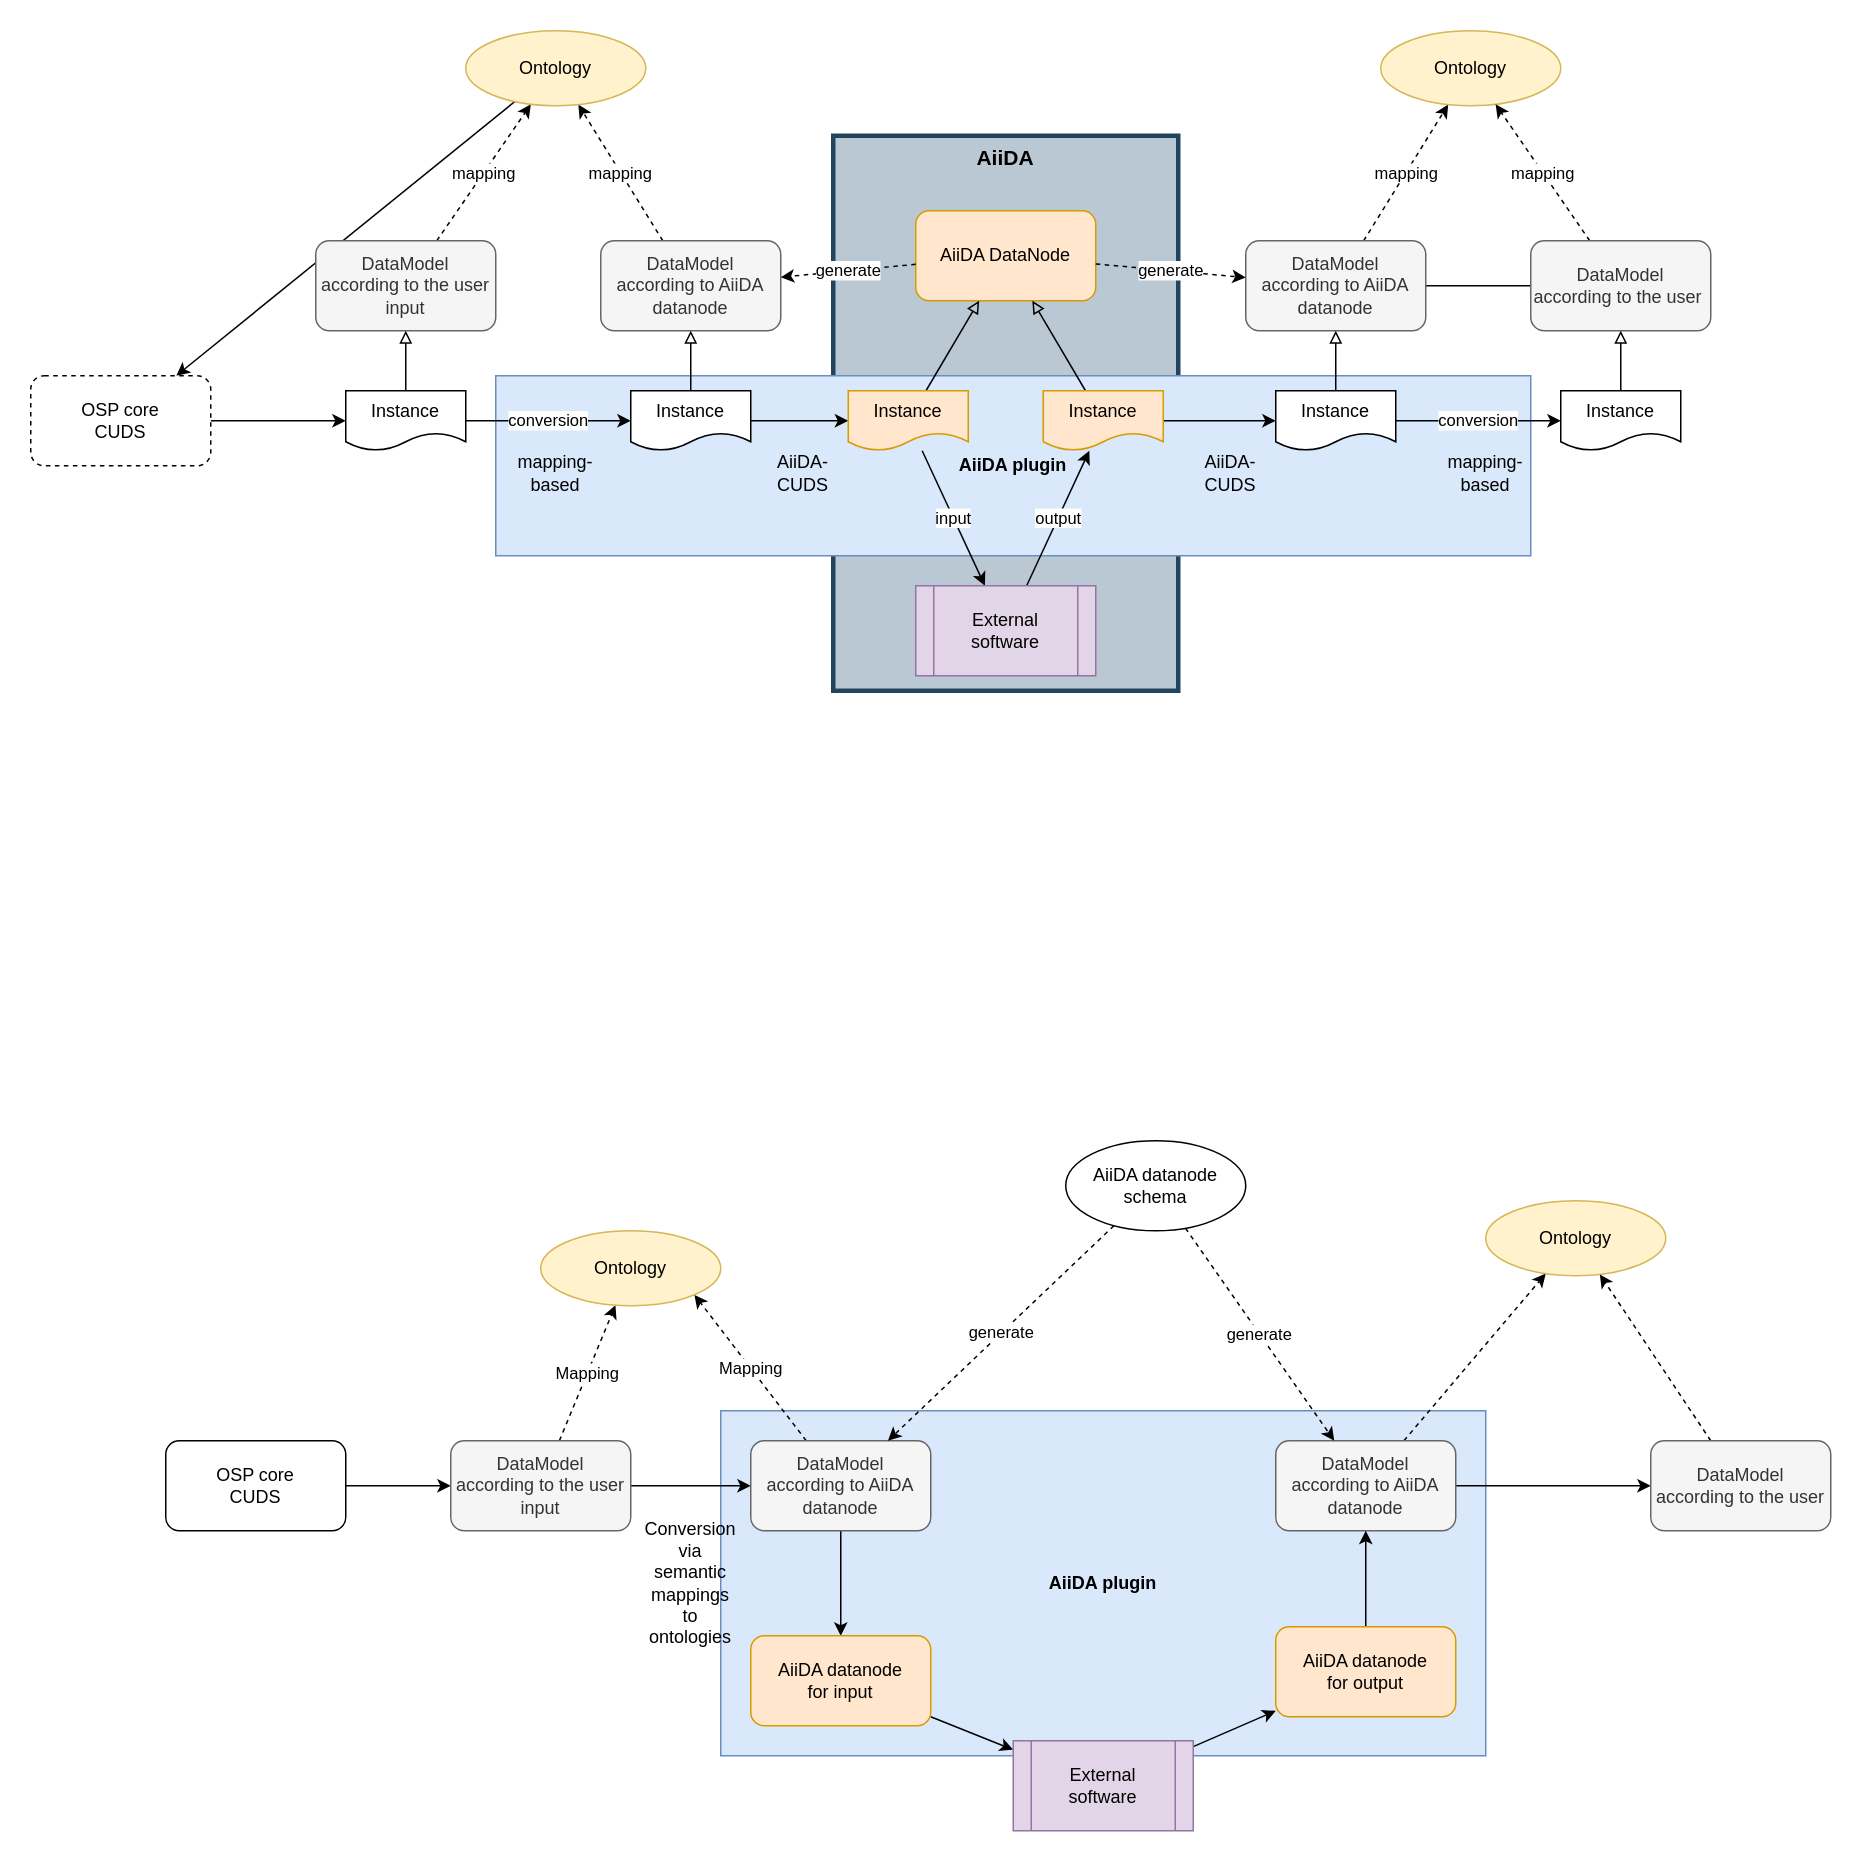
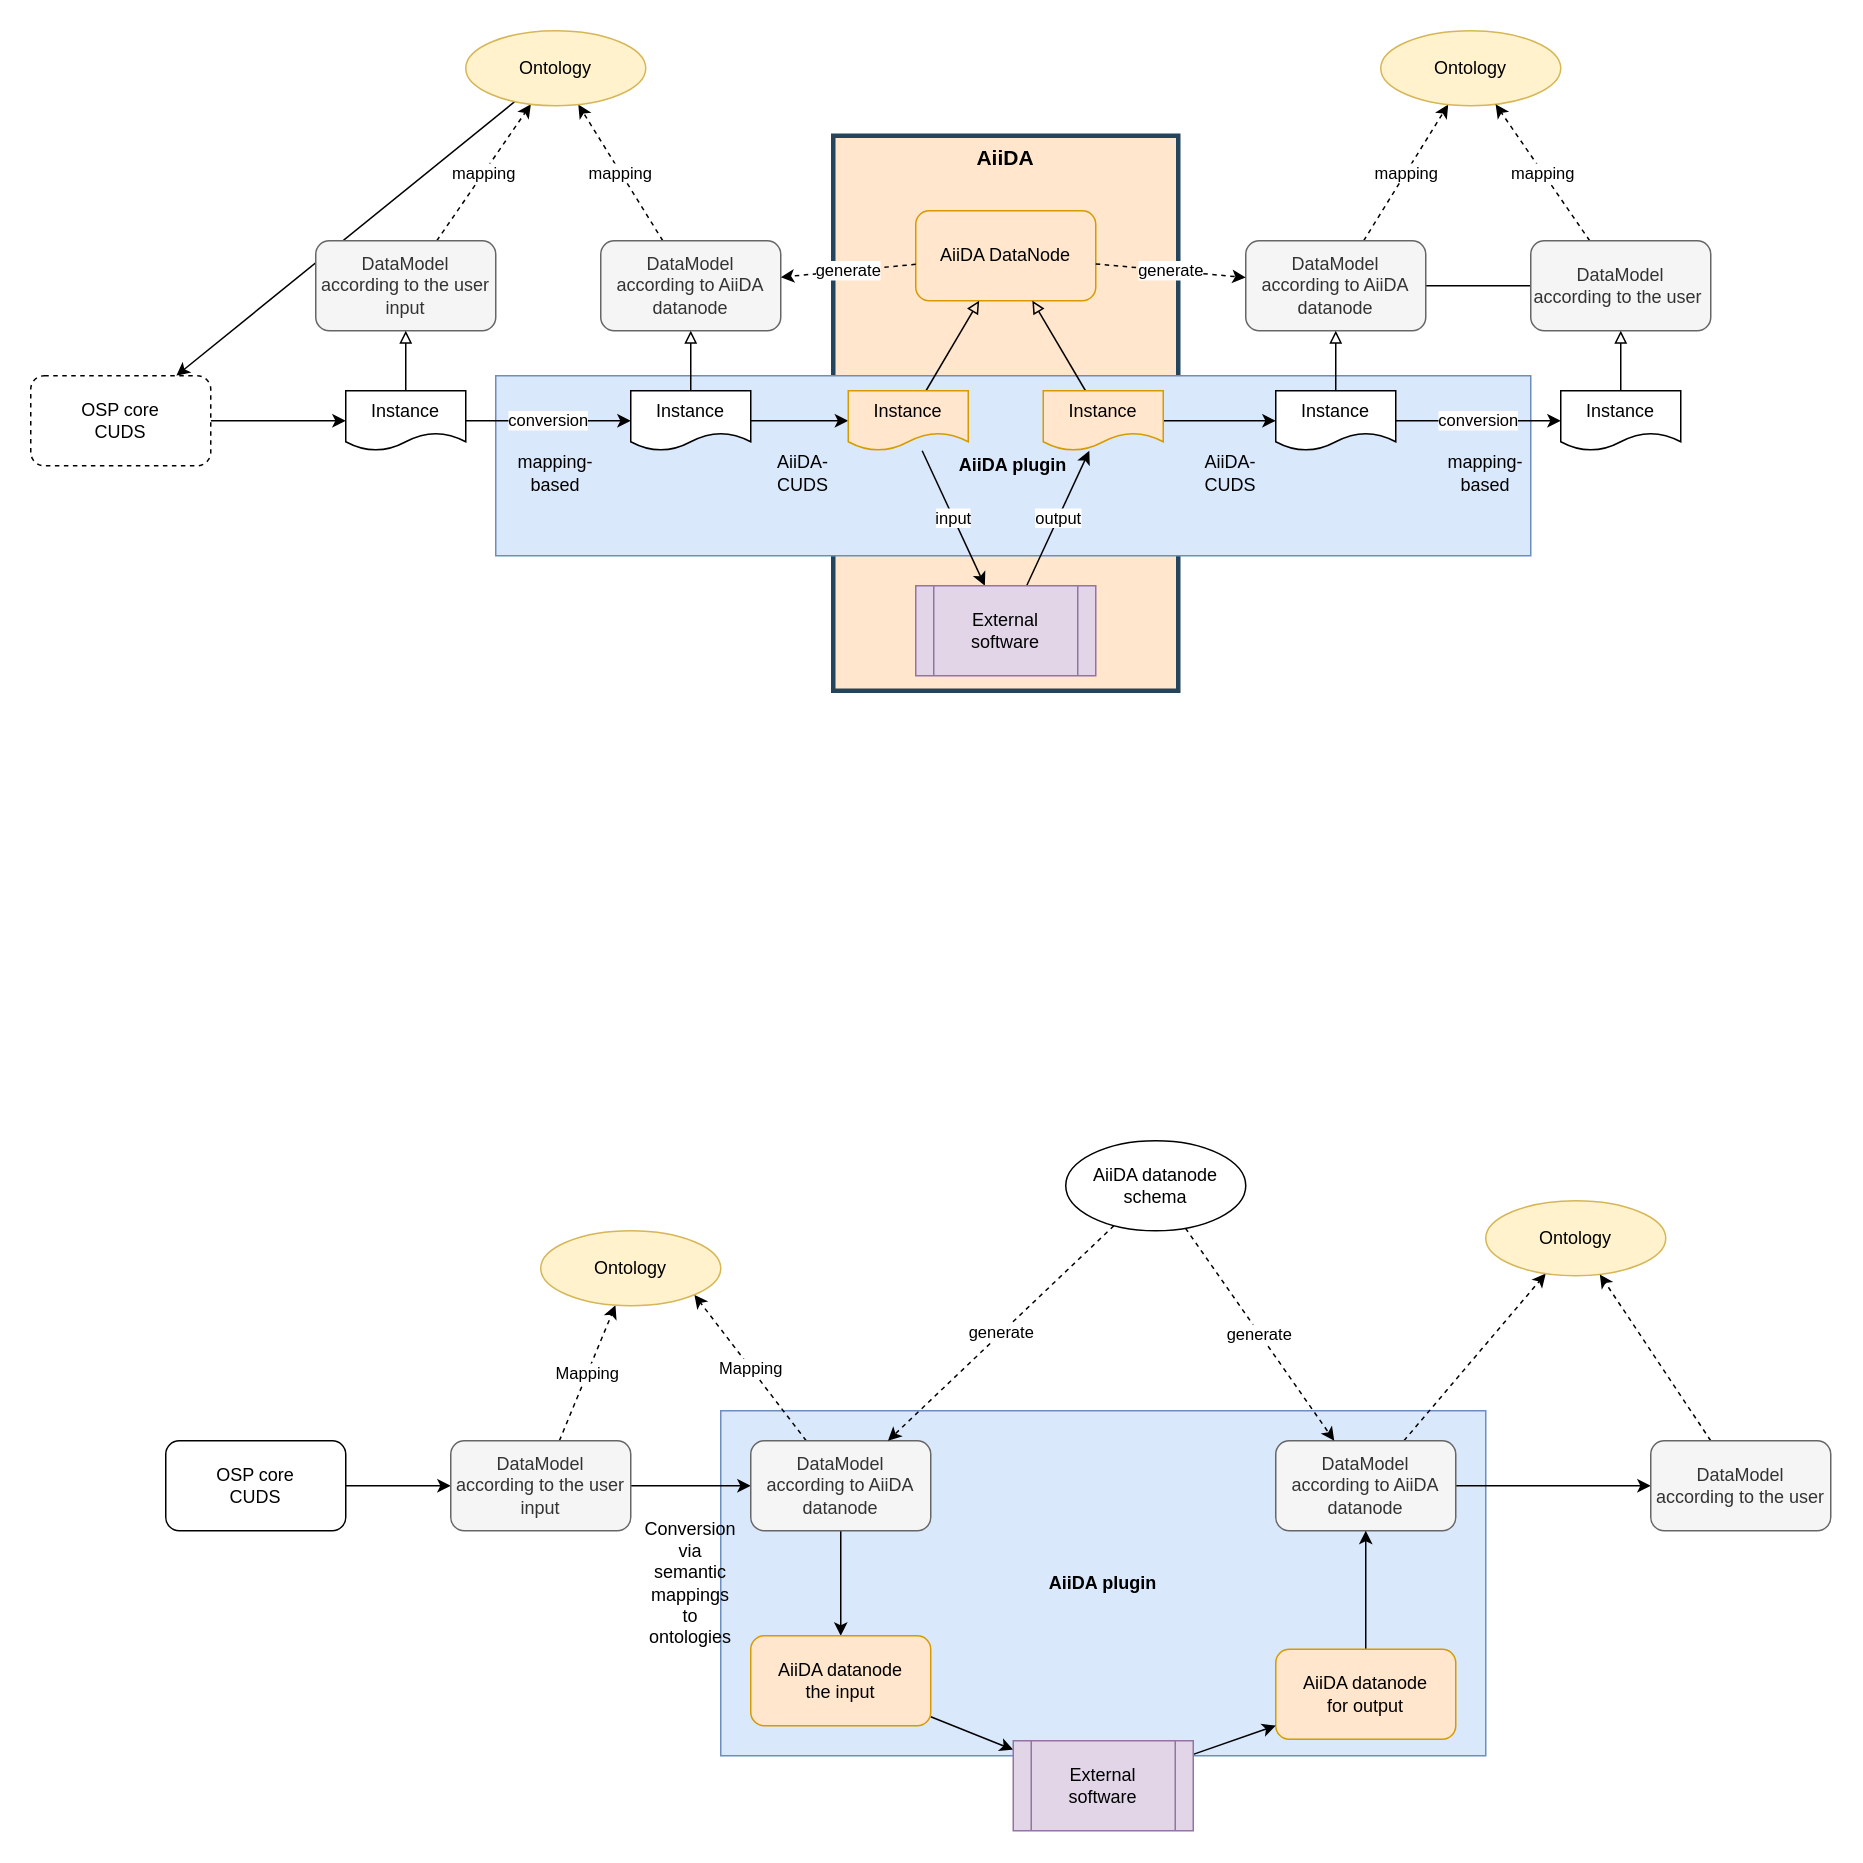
node "AiiDA": fillcolor #bac8d3 -> #ffe6cc
node "AiiDA datanode for output": moved (1366, 1672) -> (1366, 1694)
node "AiiDA datanode for input": label "AiiDA datanode for input" -> "AiiDA datanode the input"
